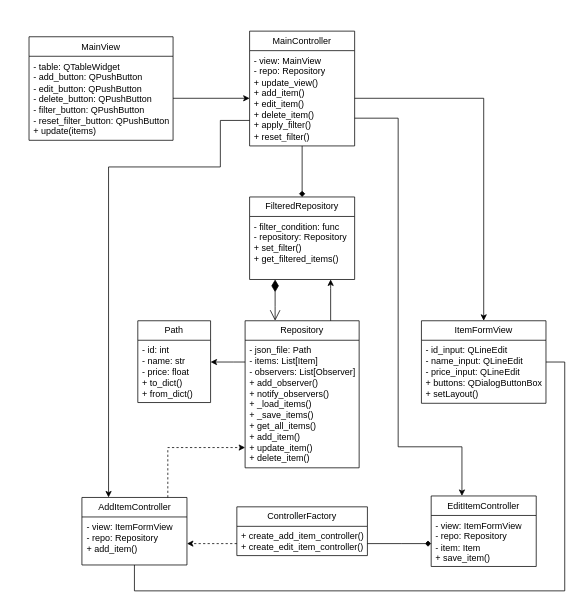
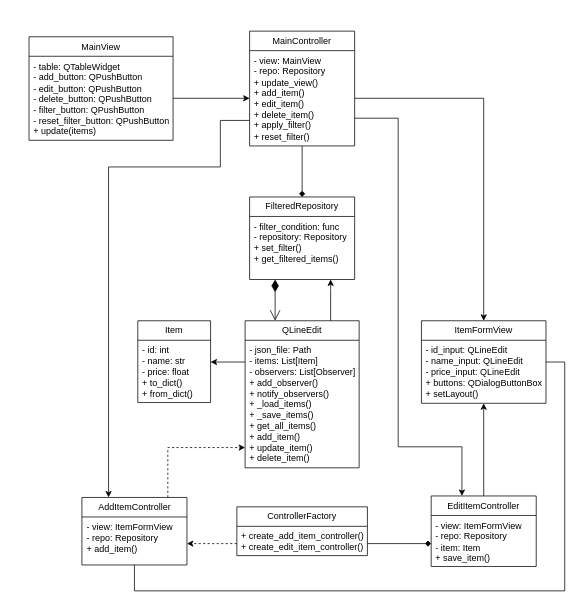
node "Path": label "Path" -> "Item"
node "Repository": label "Repository" -> "QLineEdit"
edge "EditItemController" -> "ItemFormView": added
